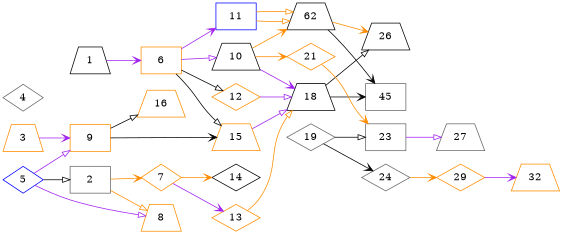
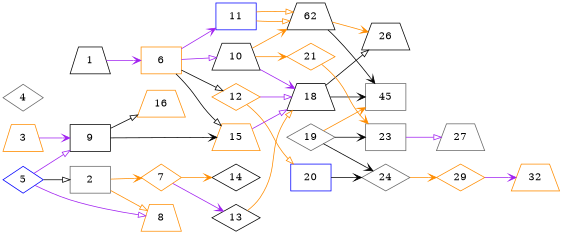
edge "19" -> "45": added
edge "19" -> "23": arrowhead onormal -> vee
node "9": color darkorange -> black
node "20": added
node "13": color darkorange -> black
